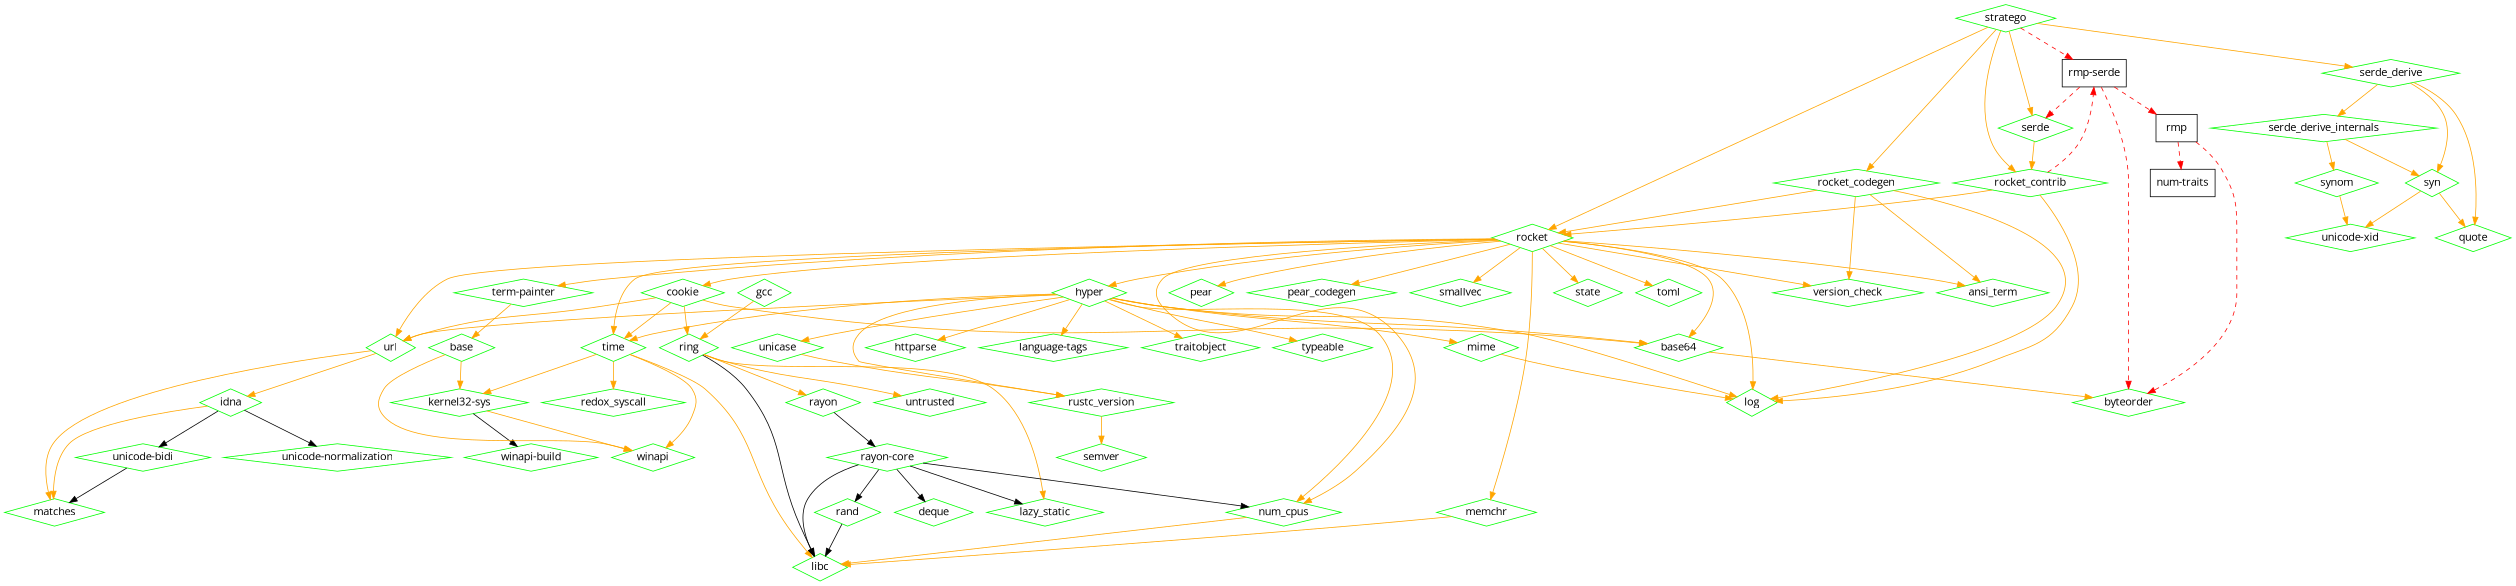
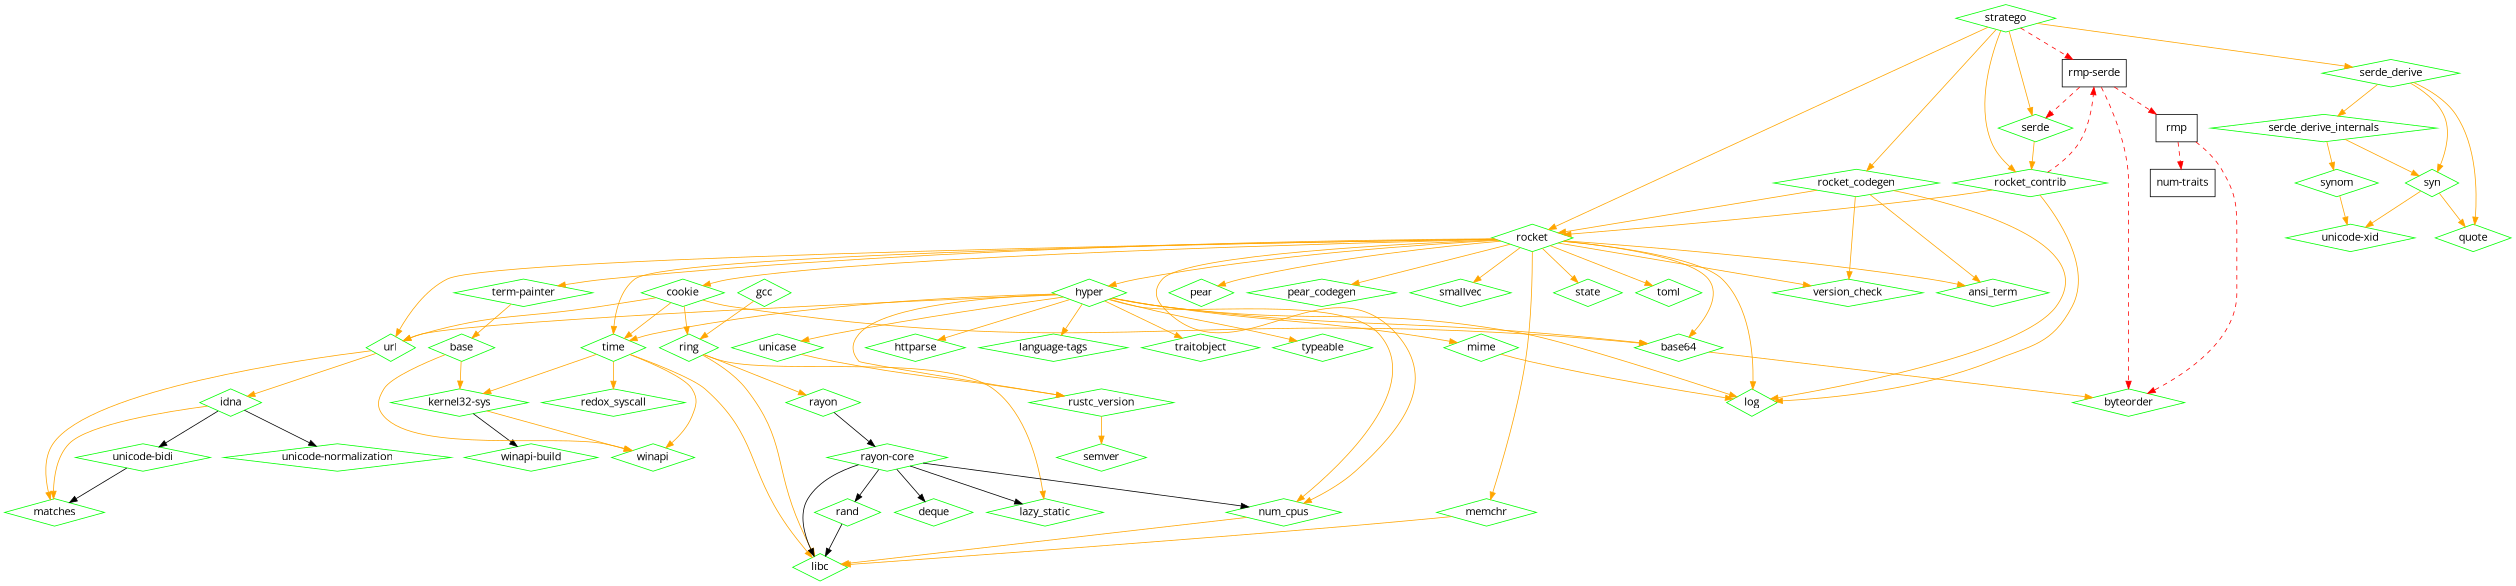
node "untrusted": removed
edge "ring" -> "libc": color black -> orange
